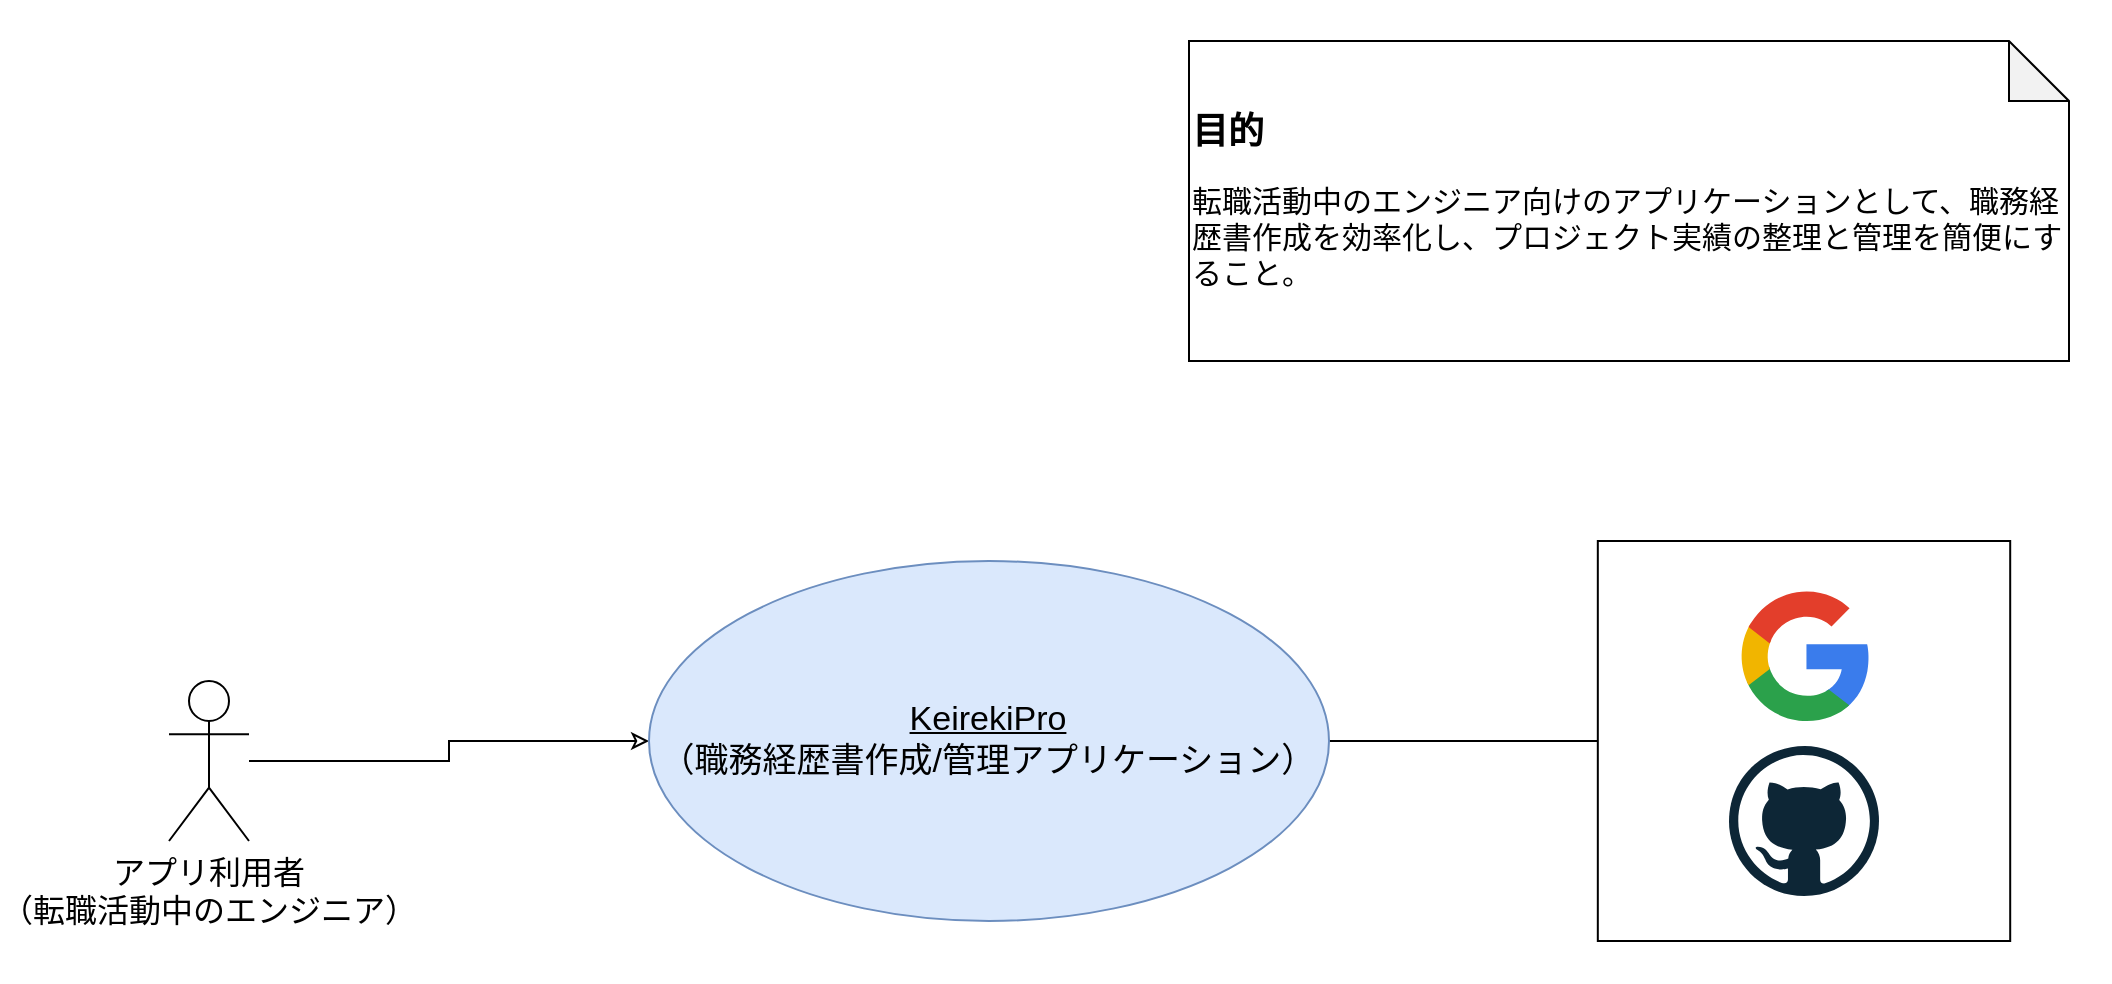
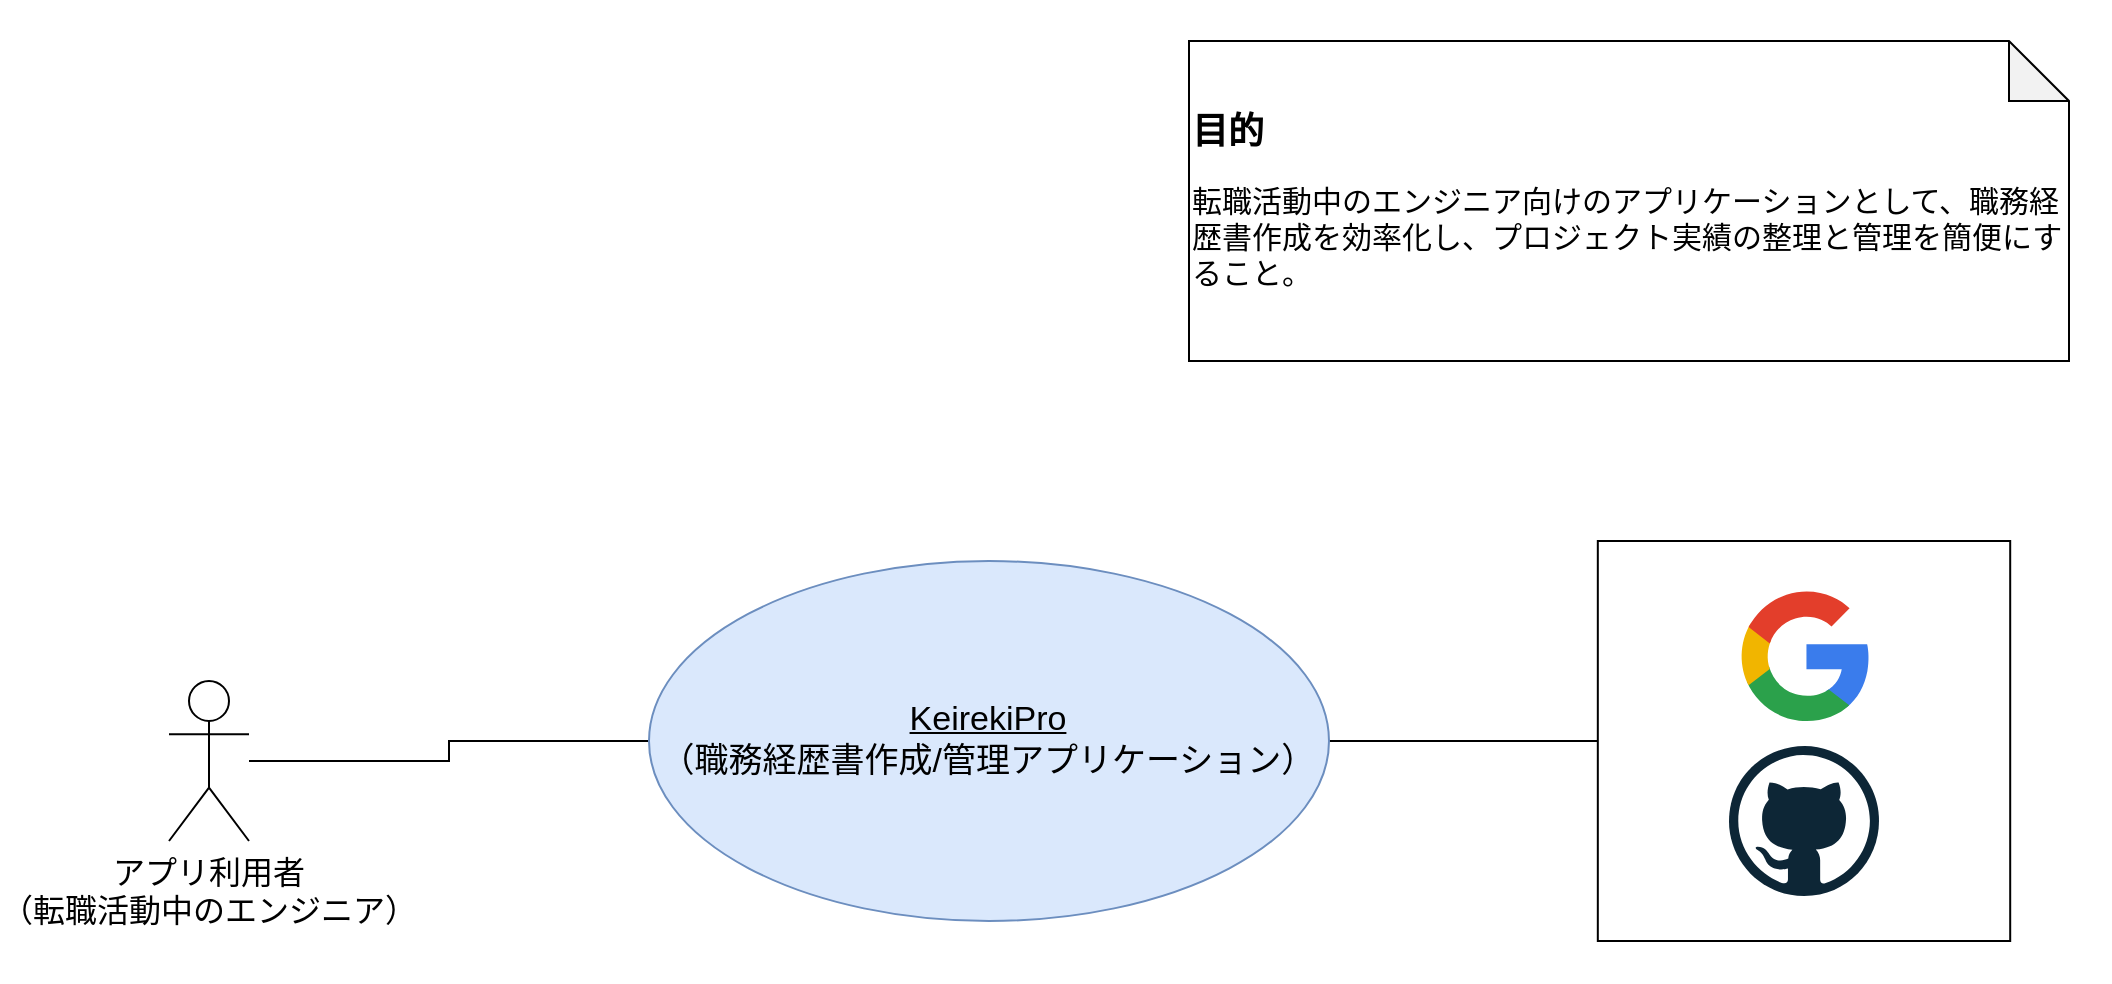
edge "アプリ利用者 （転職活動中のエンジニア）" -> "KeirekiPro （職務経歴書作成/管理アプリケーション）": arrowhead classic -> none
